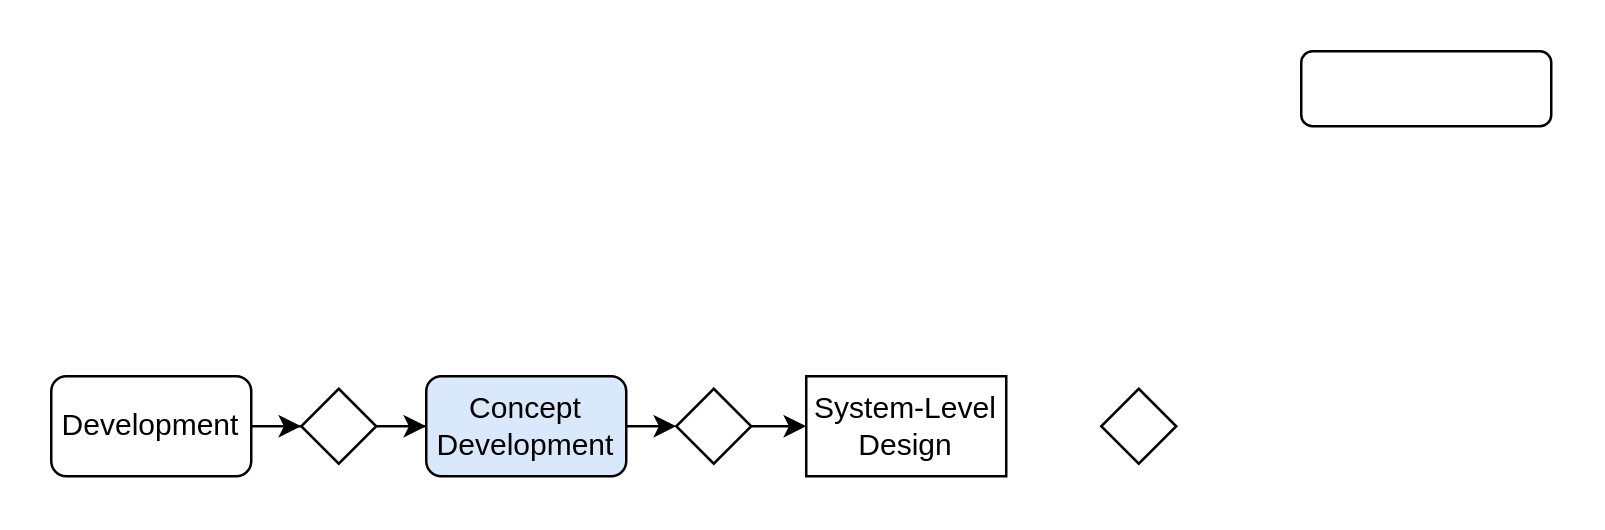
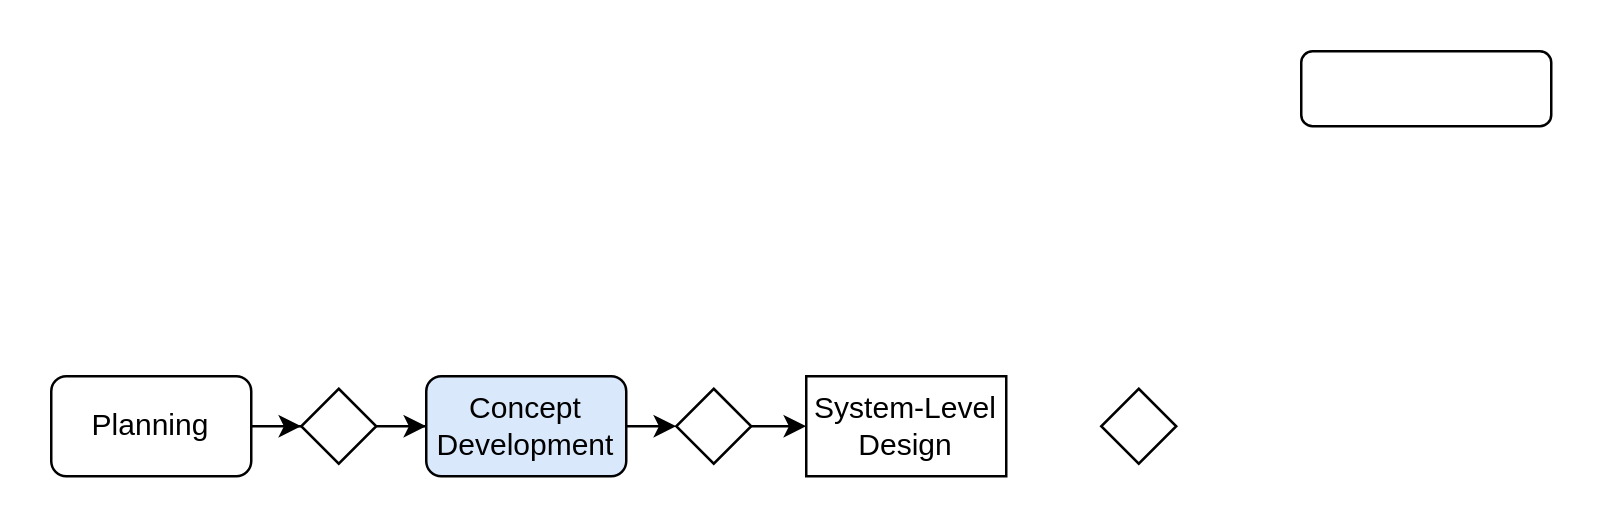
node "Development": label "Development" -> "Planning"
